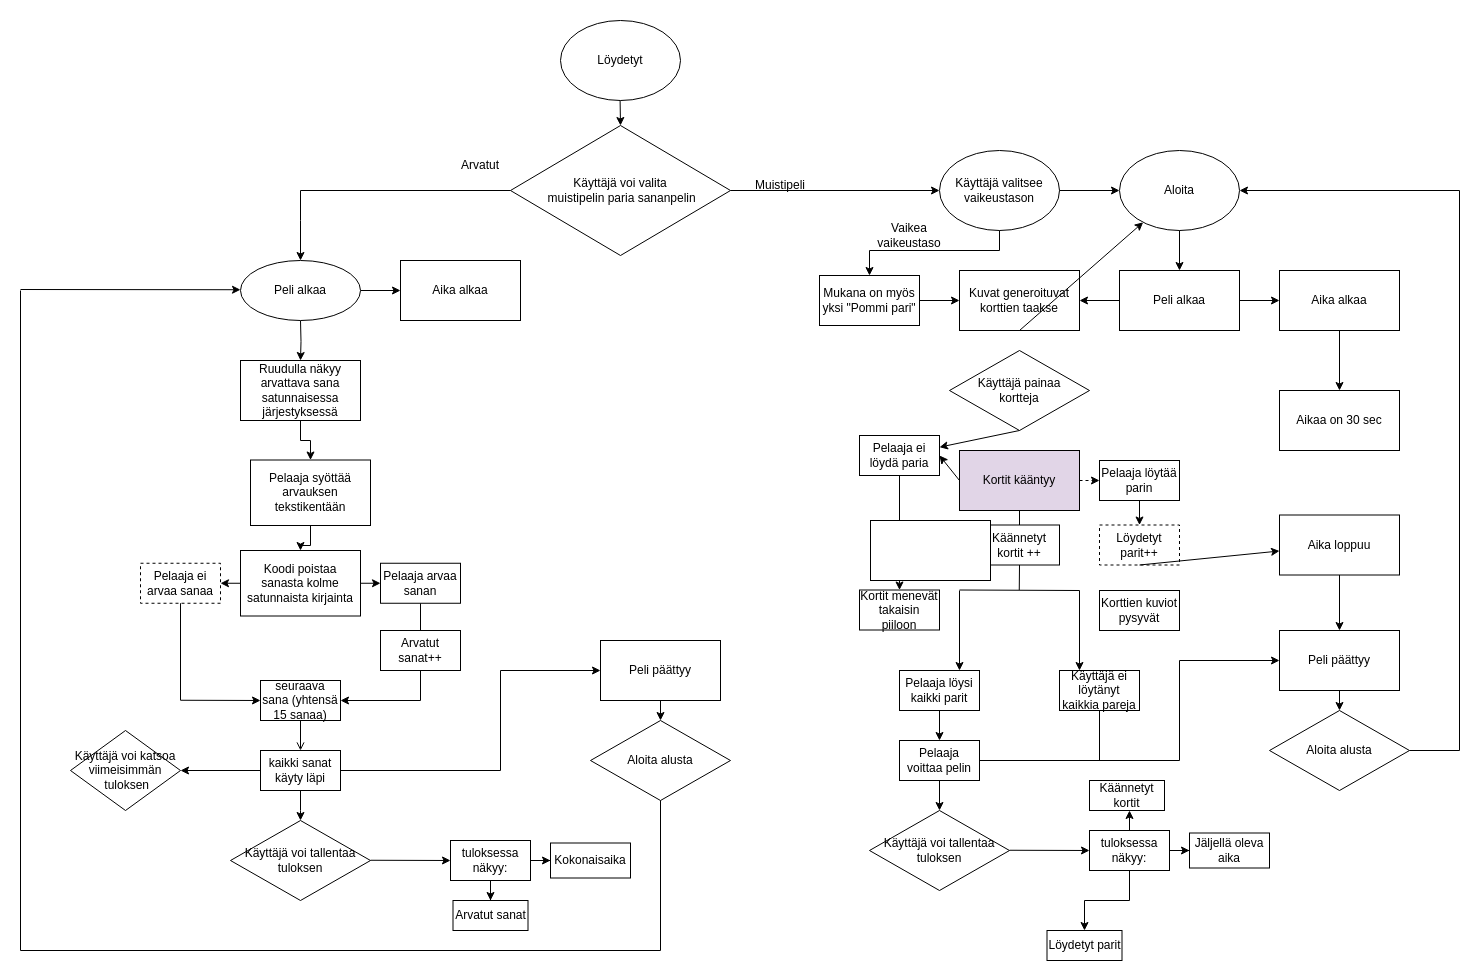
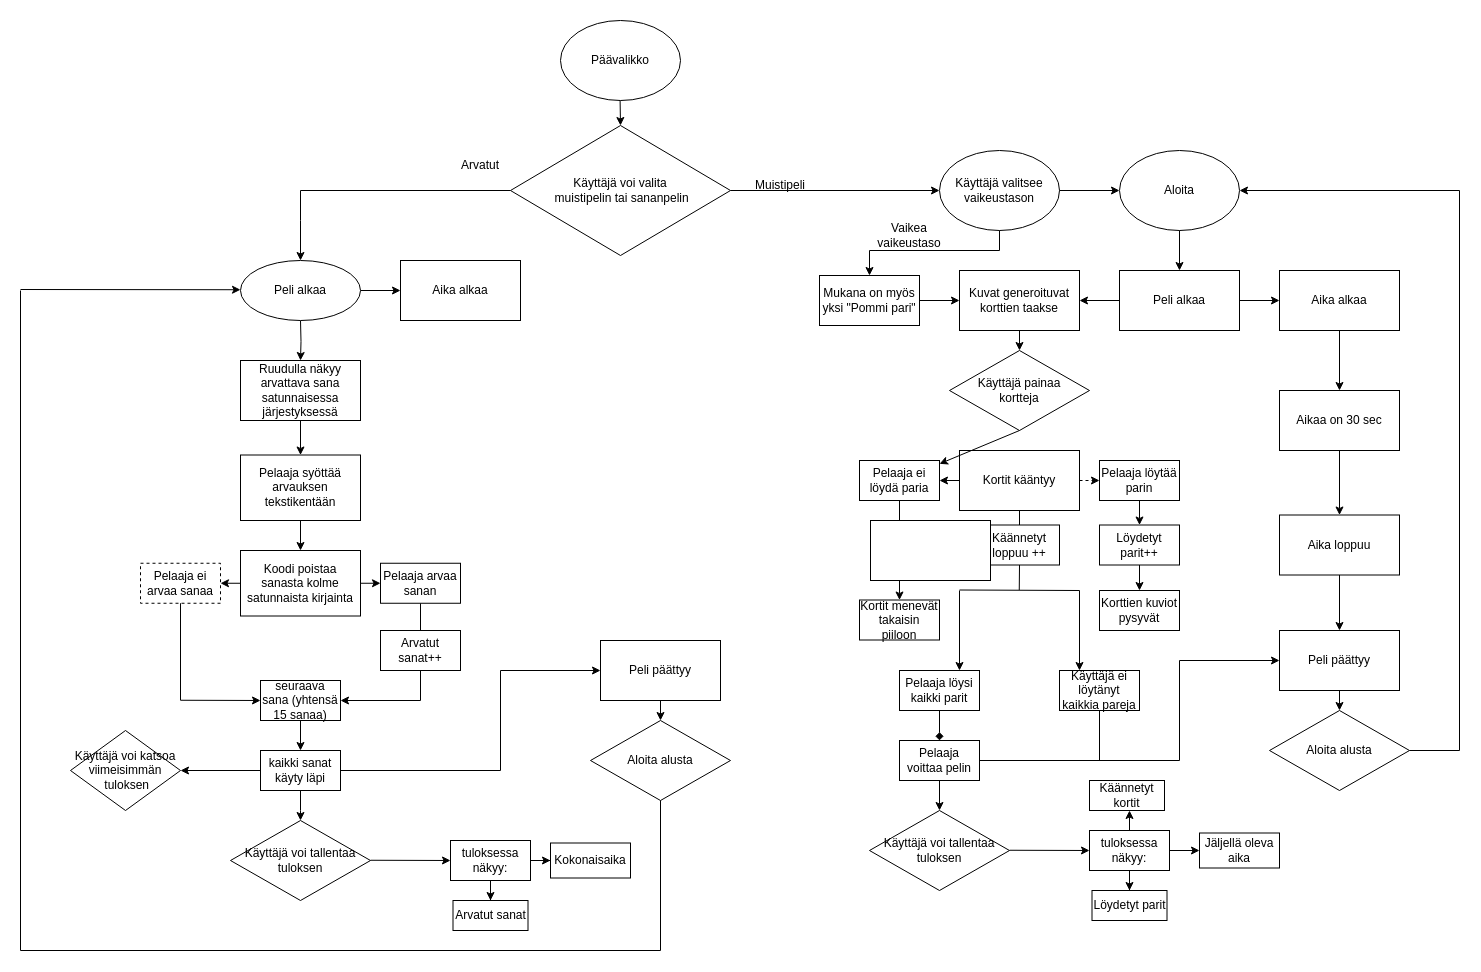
node "Löydetyt": label "Löydetyt" -> "Päävalikko"
node "Käyttäjä voi valita muistipelin paria sananpelin": label "Käyttäjä voi valita muistipelin paria sananpelin" -> "Käyttäjä voi valita muistipelin tai sananpelin"
edge "Kuvat generoituvat korttien taakse" -> "Aloita": now "Kuvat generoituvat korttien taakse" -> "Käyttäjä painaa kortteja"
node "Pelaaja ei löydä paria": moved (900, 456) -> (900, 481)
edge "Aikaa on 30 sec" -> "Aika loppuu": added
node "Kortit kääntyy": fillcolor #e1d5e7 -> #ffffff
node "Pelaaja syöttää arvauksen tekstikentään": moved (311, 493) -> (301, 488)
node "Löydetyt parit++": style dashed -> solid
node "Käännetyt kortit ++": label "Käännetyt kortit ++" -> "Käännetyt loppuu ++"
edge "Löydetyt parit++" -> "Aika loppuu": now "Löydetyt parit++" -> "Korttien kuviot pysyvät"
node "Kortit menevät takaisin piiloon": moved (900, 610) -> (900, 620)
edge "Pelaaja löysi kaikki parit" -> "Pelaaja voittaa pelin": arrowhead classic -> diamond
edge "seuraava sana (yhtensä 15 sanaa)" -> "kaikki sanat käyty läpi": arrowhead open -> classic
node "Jäljellä oleva aika": moved (1230, 851) -> (1240, 851)
node "Löydetyt parit": moved (1085, 946) -> (1130, 906)
